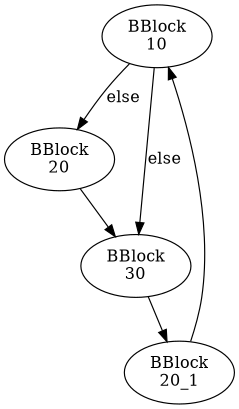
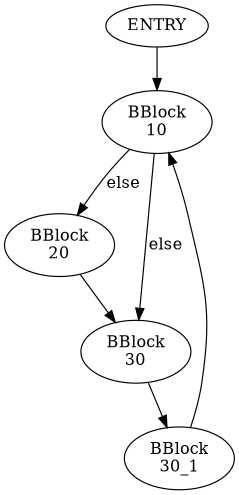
node "ENTRY": added
node "BBlock 20_1": label "BBlock 20_1" -> "BBlock 30_1"
